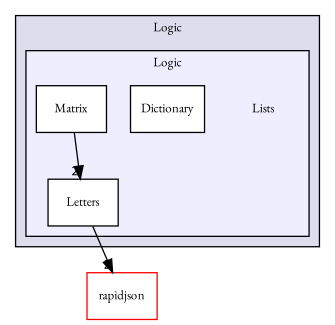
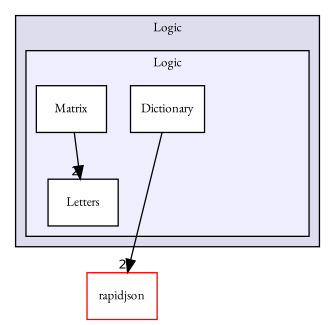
node "Lists": removed
edge "Letters" -> "rapidjson": now "Dictionary" -> "rapidjson"
